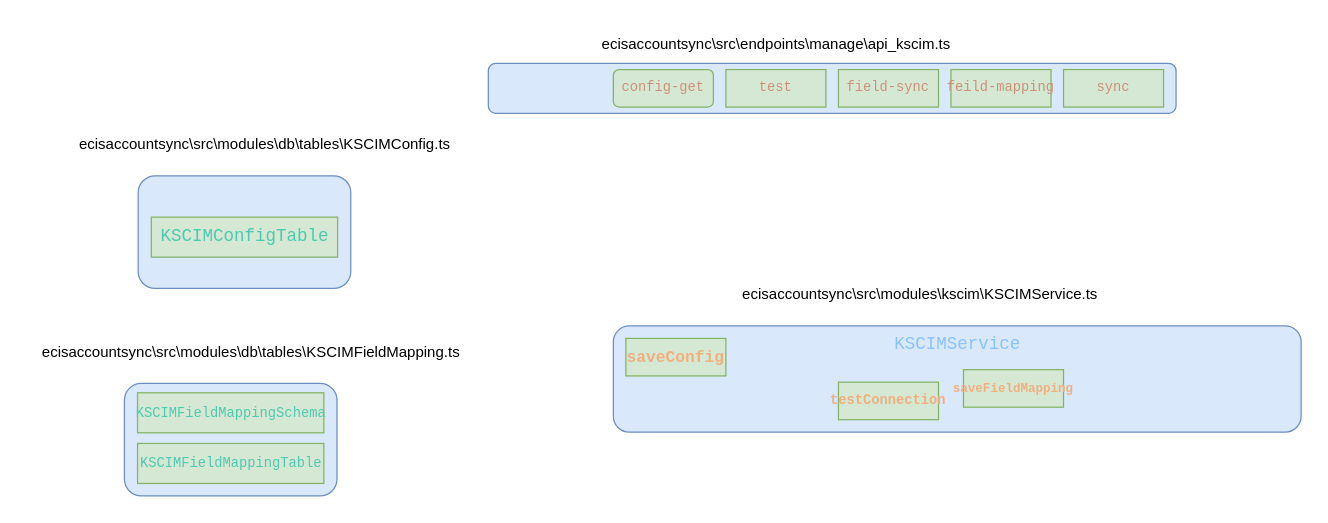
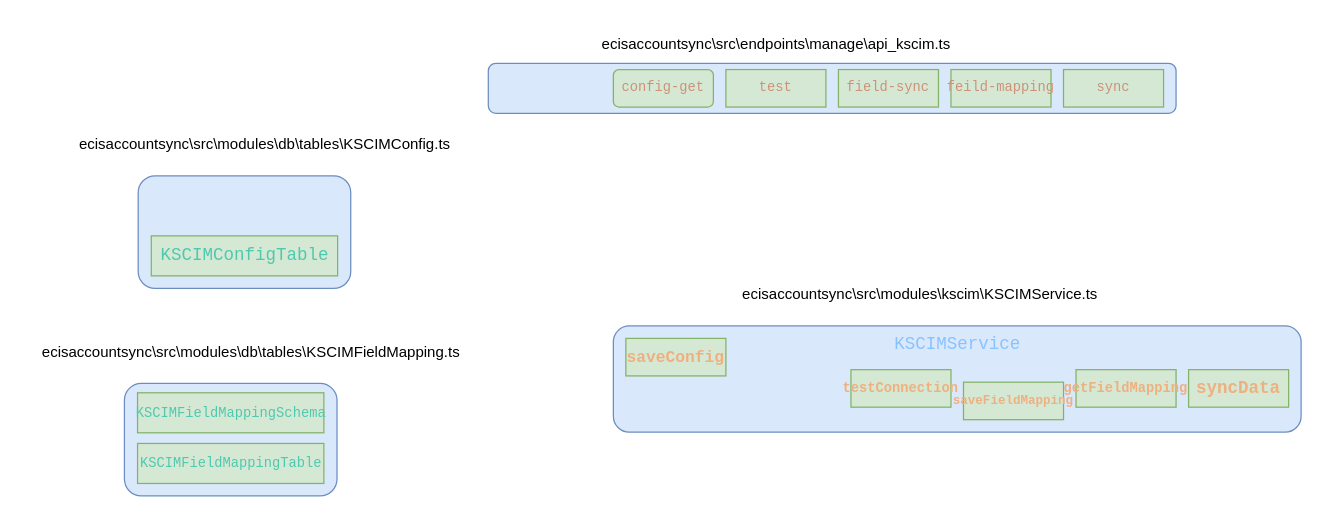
node "KSCIMConfigTable": moved (244, 237) -> (244, 256)
node "saveFieldMapping": moved (1013, 388) -> (1013, 401)
node "getFieldMapping": added
node "syncData": added
node "testConnection": moved (888, 401) -> (901, 388)
